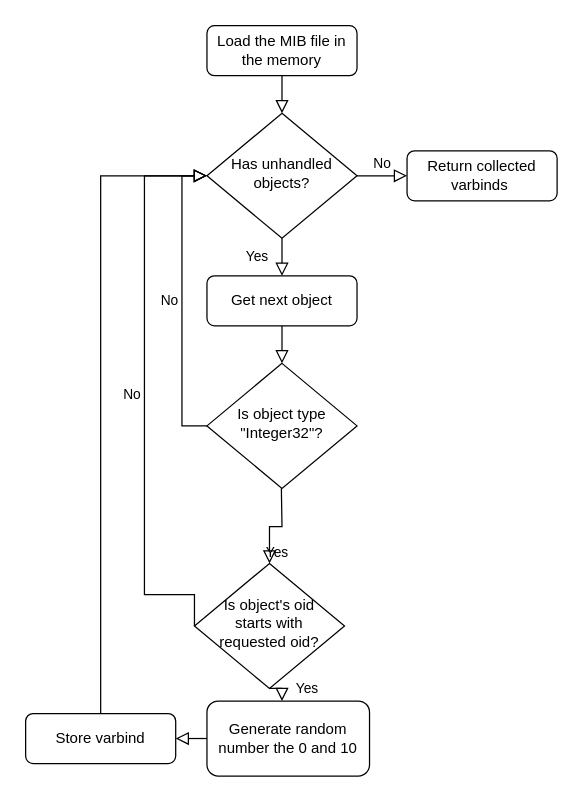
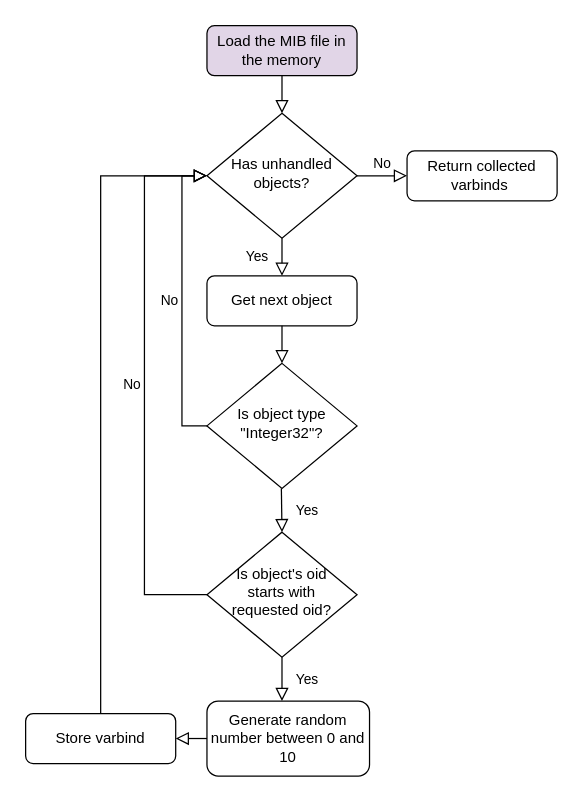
node "Load the MIB file in the memory": fillcolor #ffffff -> #e1d5e7
node "Is object's oid starts with requested oid?": moved (269, 626) -> (282, 594)
node "Generate random number the 0 and 10": label "Generate random number the 0 and 10" -> "Generate random number between 0 and 10"
